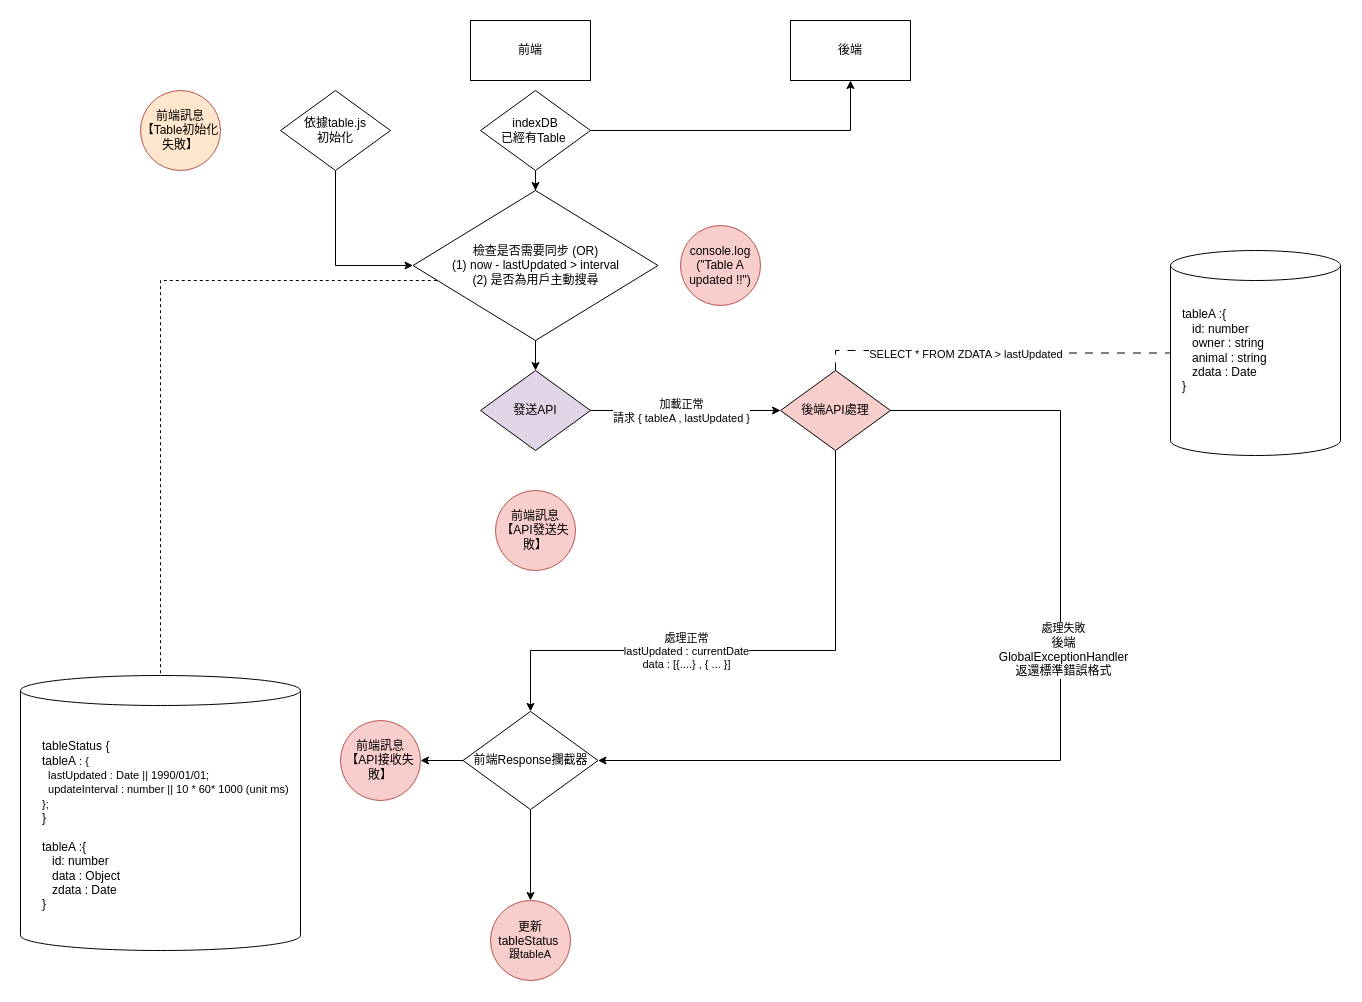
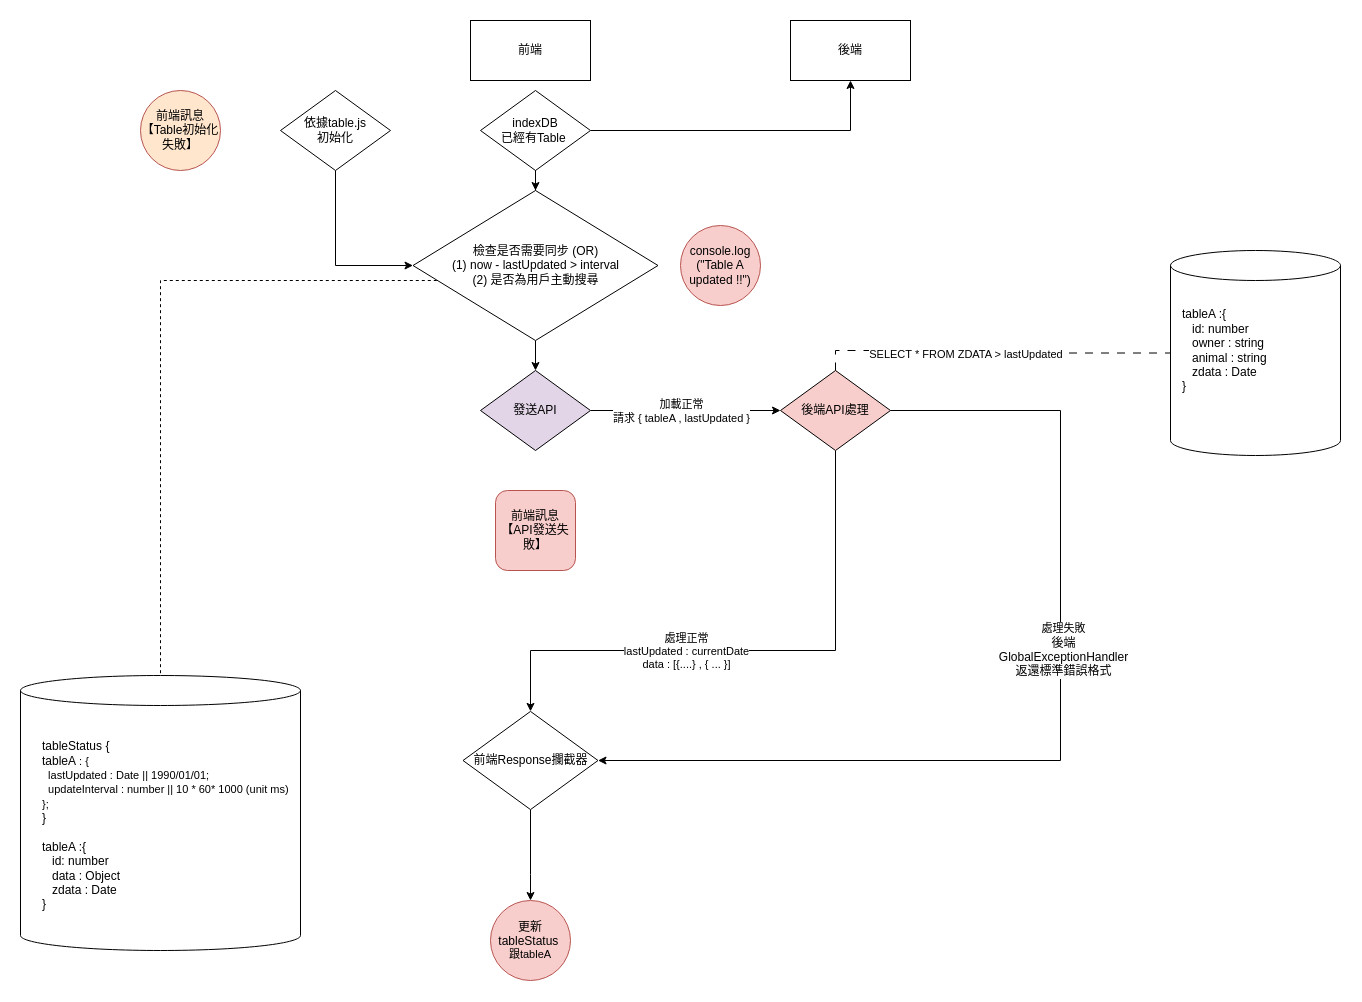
node "前端訊息 【API發送失敗】": shape ellipse -> rounded rectangle
node "前端訊息 【API接收失敗】": removed
edge "前端Response攔截器" -> "前端訊息 【API接收失敗】": removed
